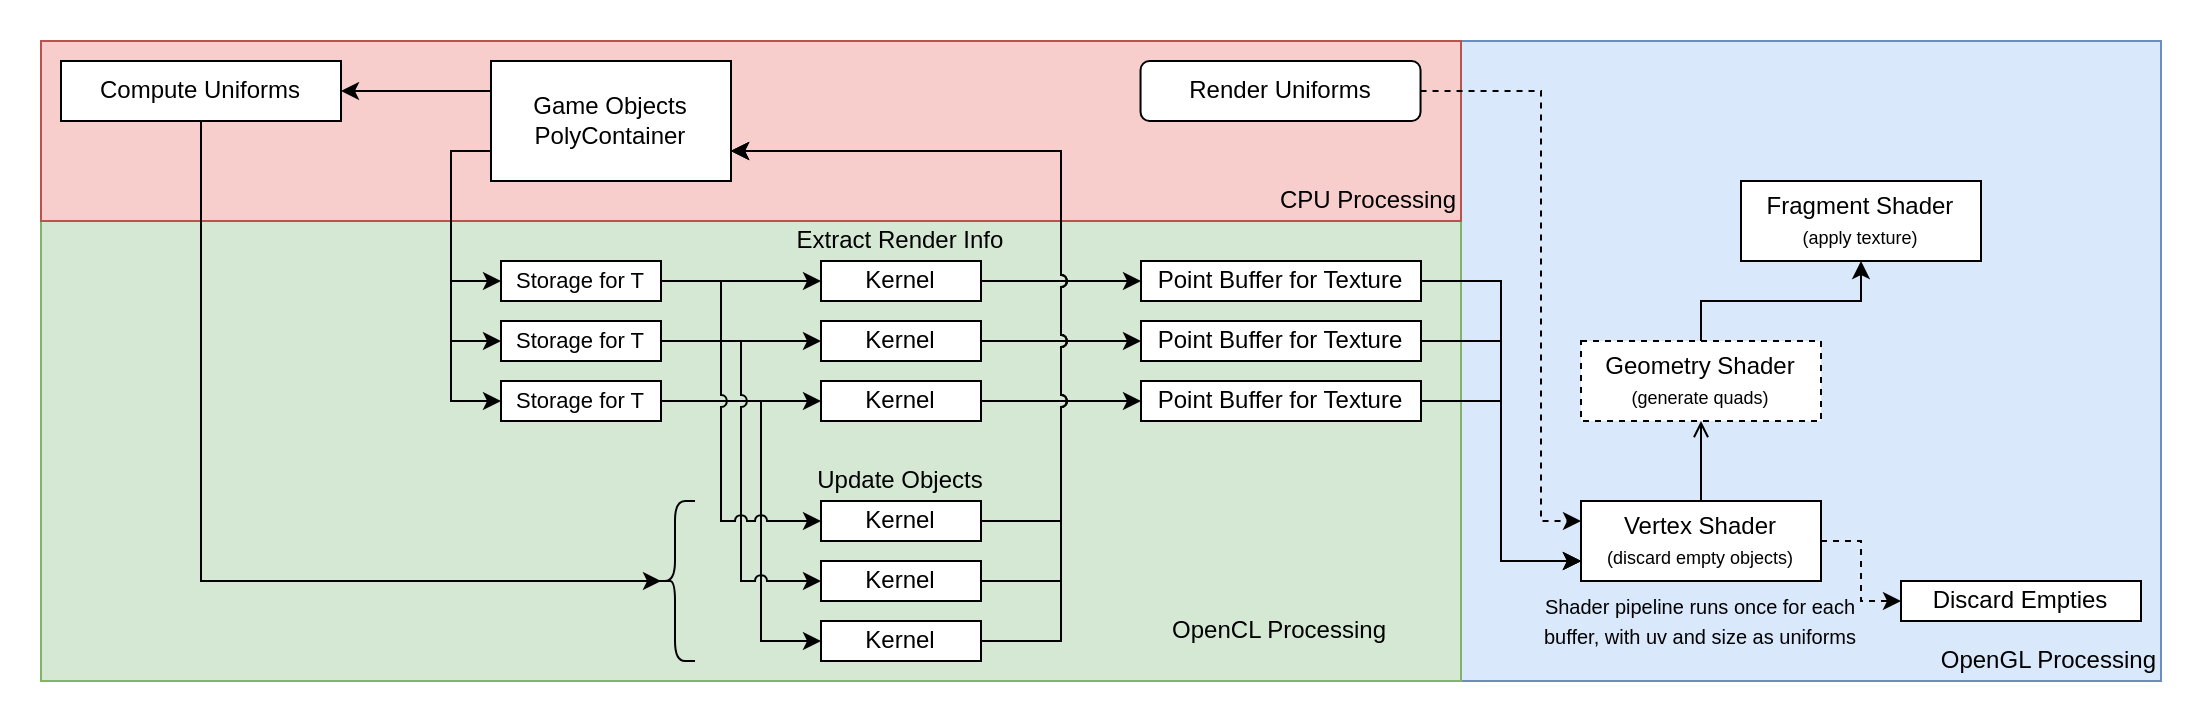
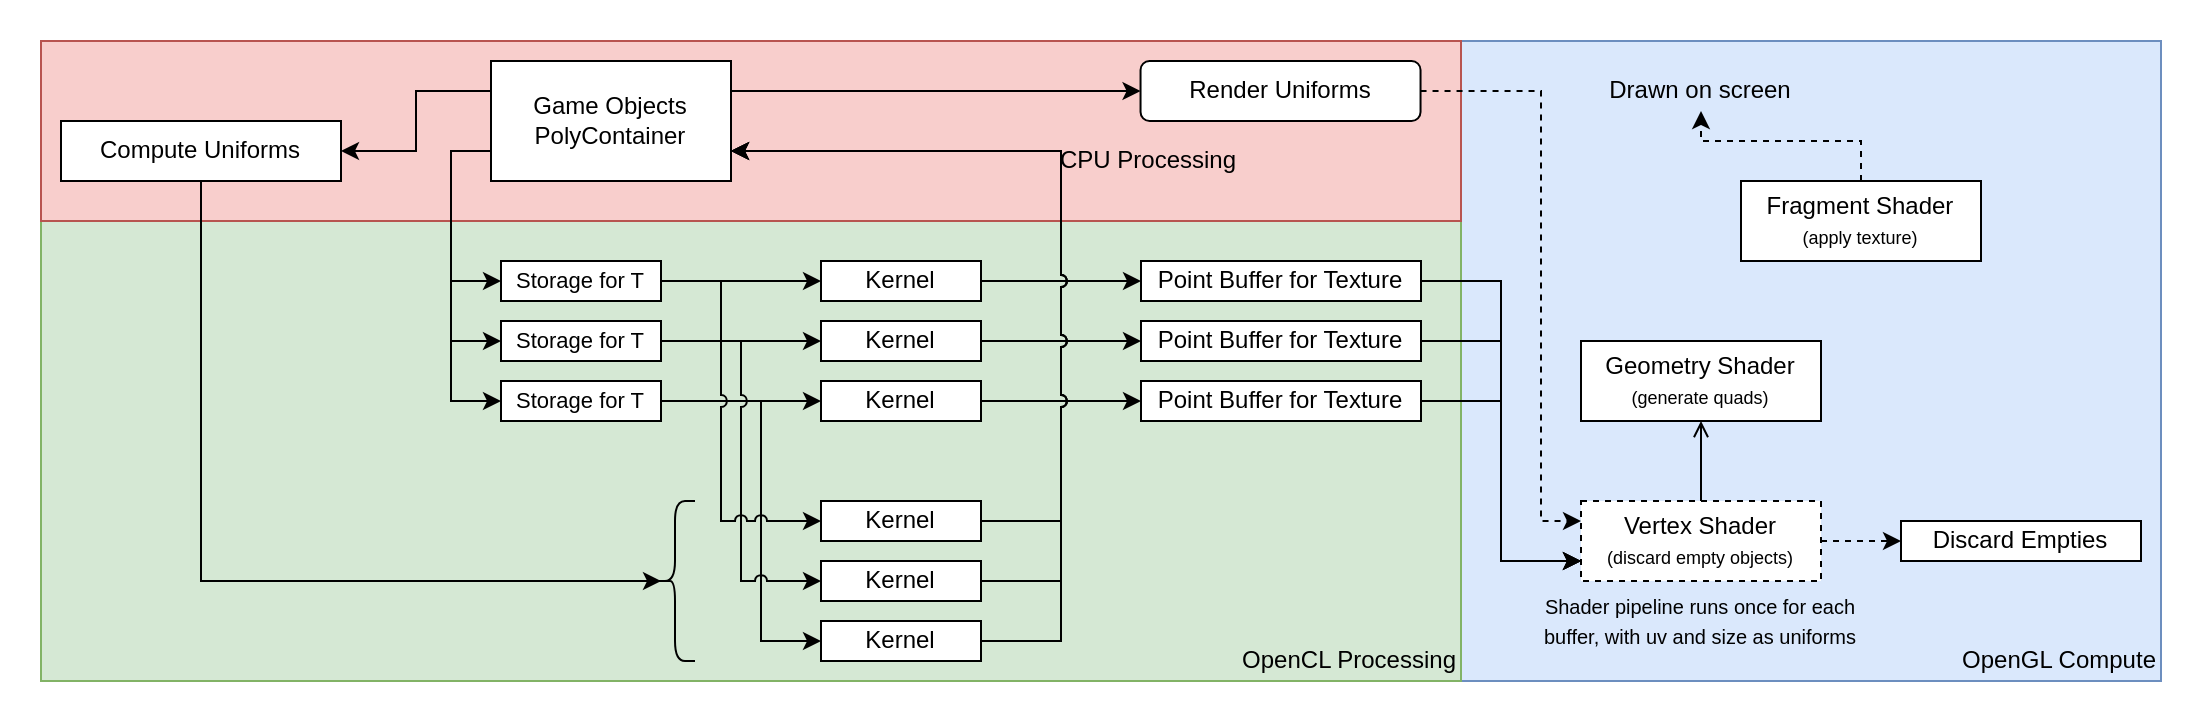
node "Compute Uniforms": moved (201, 91) -> (201, 151)
edge "Game Objects PolyContainer" -> "Render Uniforms": added
node "Drawn on screen": added
edge "Fragment Shader (apply texture)" -> "Drawn on screen": added
node "CPU Processing": moved (1281, 201) -> (1061, 161)
node "Extract Render Info": removed
edge "Geometry Shader (generate quads)" -> "Fragment Shader (apply texture)": removed
node "Geometry Shader (generate quads)": style dashed -> solid
node "Update Objects": removed
node "Vertex Shader (discard empty objects)": style solid -> dashed
node "Discard Empties": moved (2021, 601) -> (2021, 541)
node "OpenCL Processing": moved (1211, 631) -> (1281, 661)
node "OpenGL Processing": label "OpenGL Processing" -> "OpenGL Compute"
